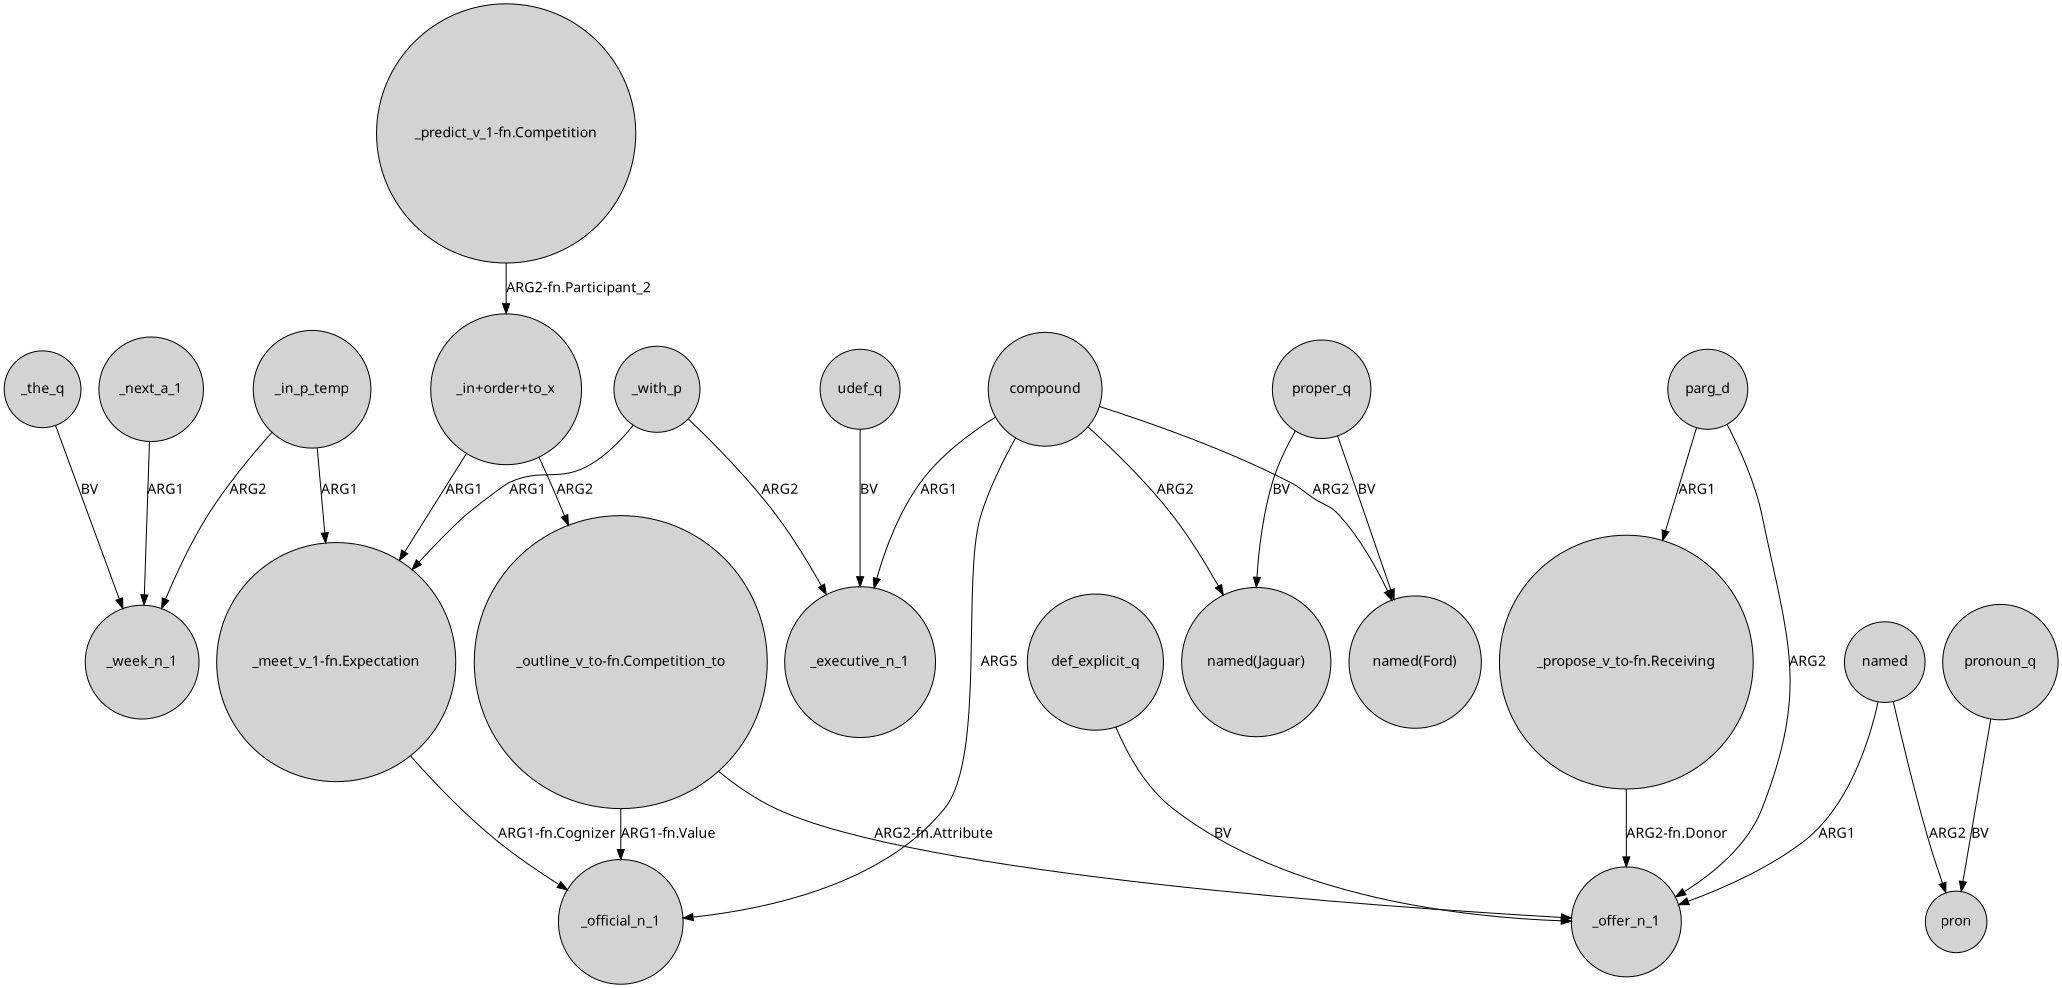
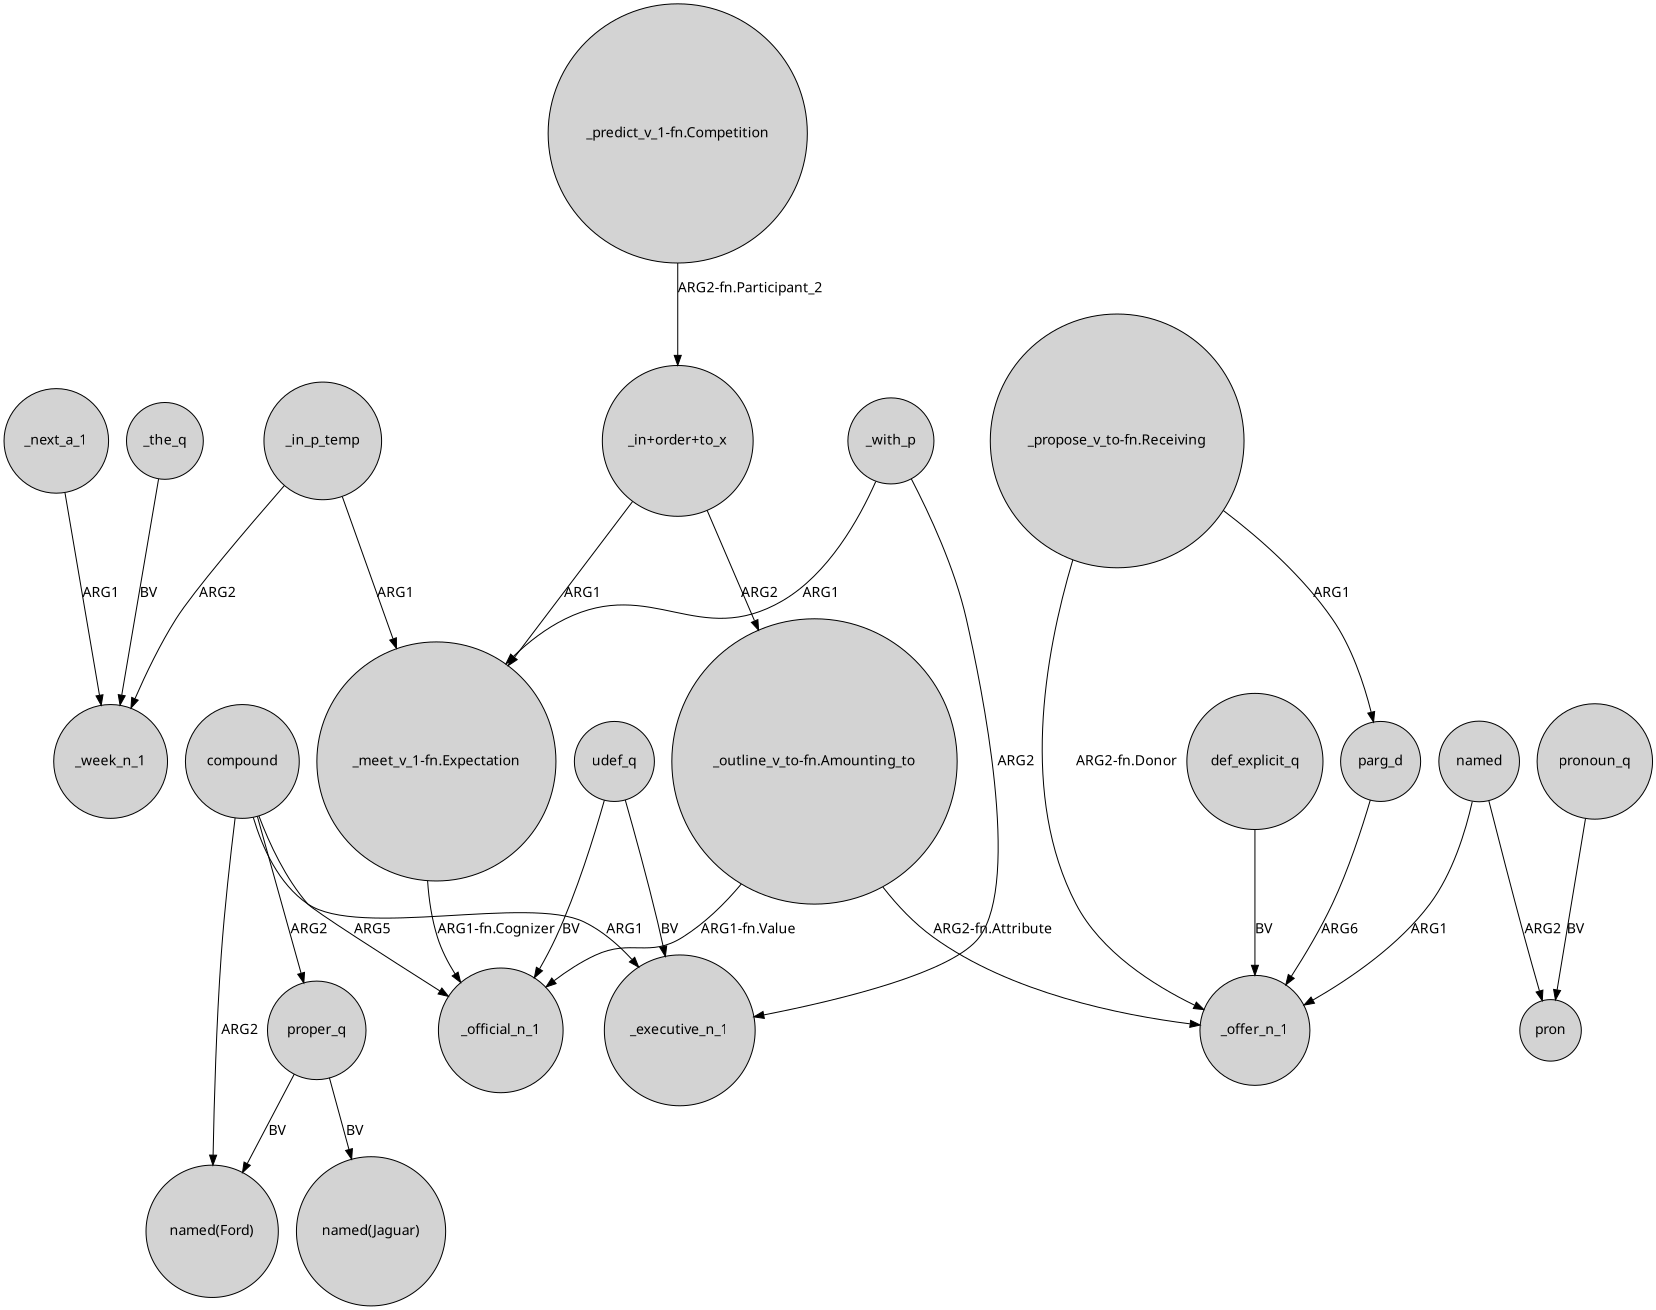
edge "parg_d" -> "_propose_v_to-fn.Receiving": reversed
edge "compound" -> "named(Jaguar)": now "compound" -> "proper_q"
node "_outline_v_to-fn.Competition_to": label "_outline_v_to-fn.Competition_to" -> "_outline_v_to-fn.Amounting_to"
edge "parg_d" -> "_offer_n_1": label "ARG2" -> "ARG6"
edge "udef_q" -> "_official_n_1": added, label "BV"
